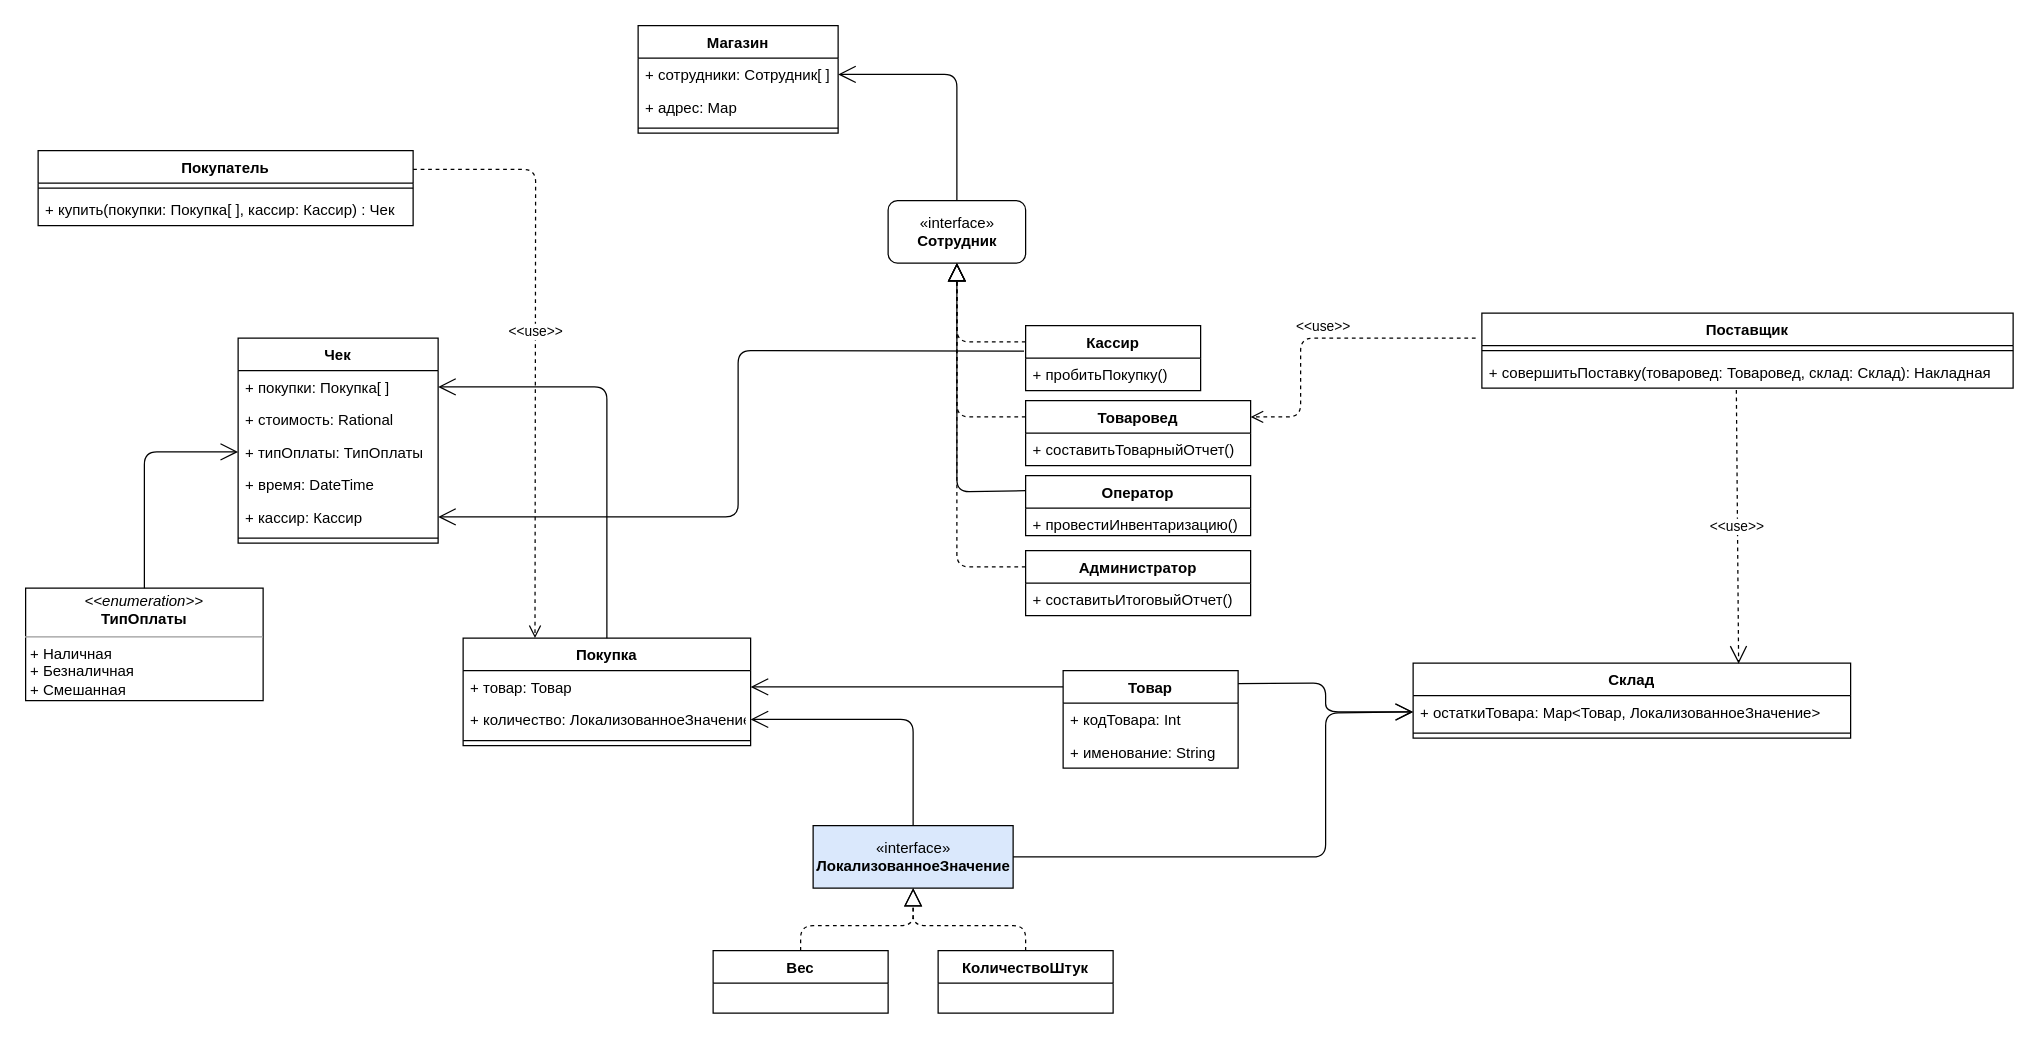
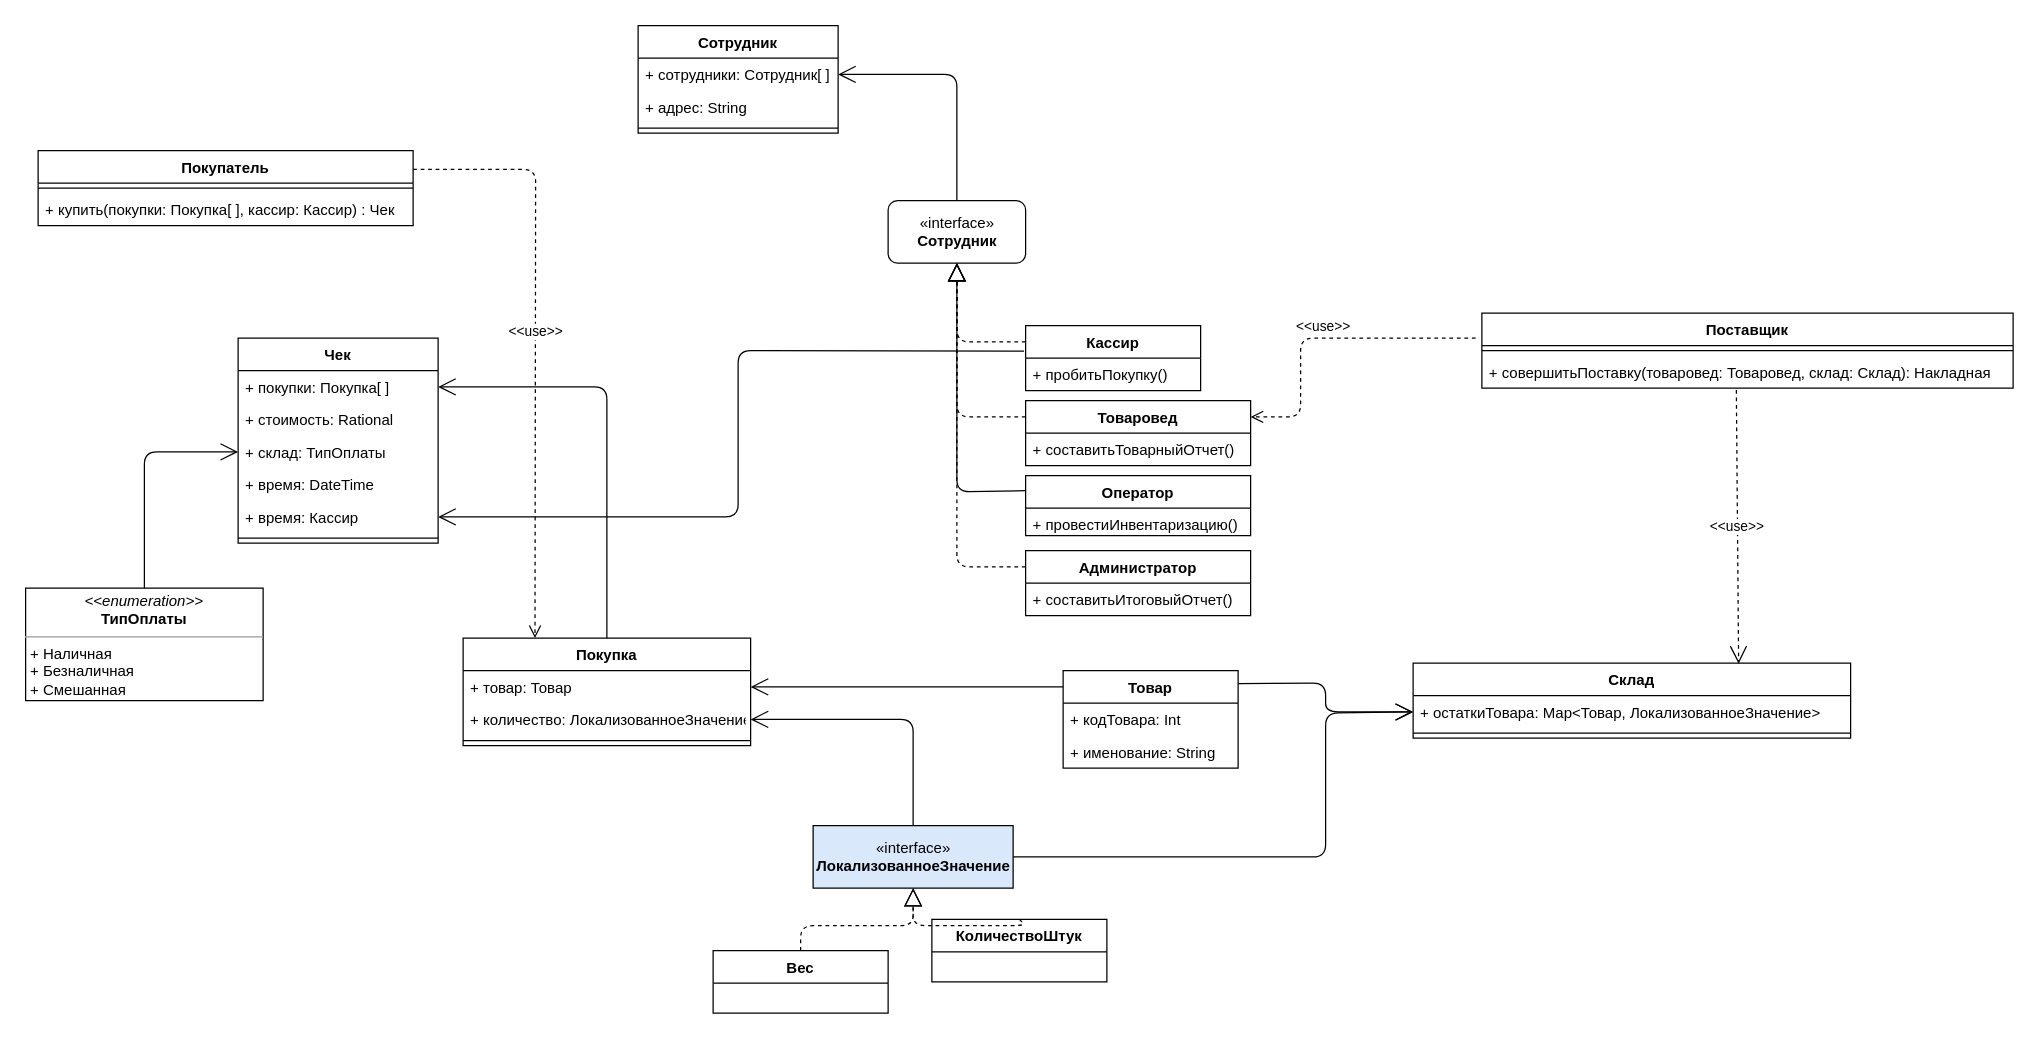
node "Магазин": label "Магазин" -> "Сотрудник"
node "+ адрес: Map": label "+ адрес: Map" -> "+ адрес: String"
node "+ типОплаты: ТипОплаты": label "+ типОплаты: ТипОплаты" -> "+ склад: ТипОплаты"
node "+ кассир: Кассир": label "+ кассир: Кассир" -> "+ время: Кассир"
node "КоличествоШтук": moved (1026, 982) -> (1019, 951)
